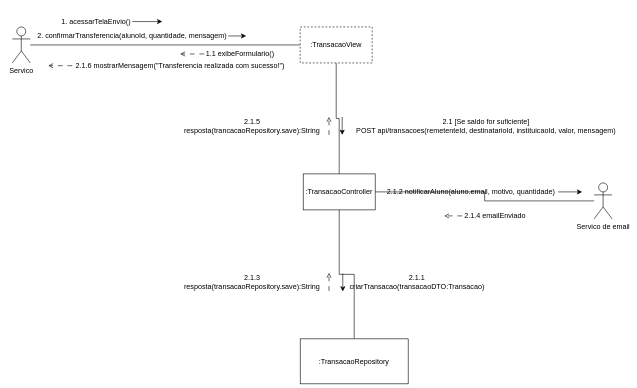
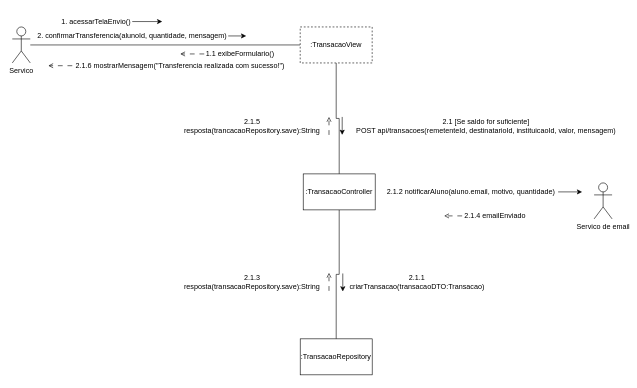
edge ":TransacaoController" -- "Servico de email": removed
node ":TransacaoRepository": size 108x45 -> 72x36
